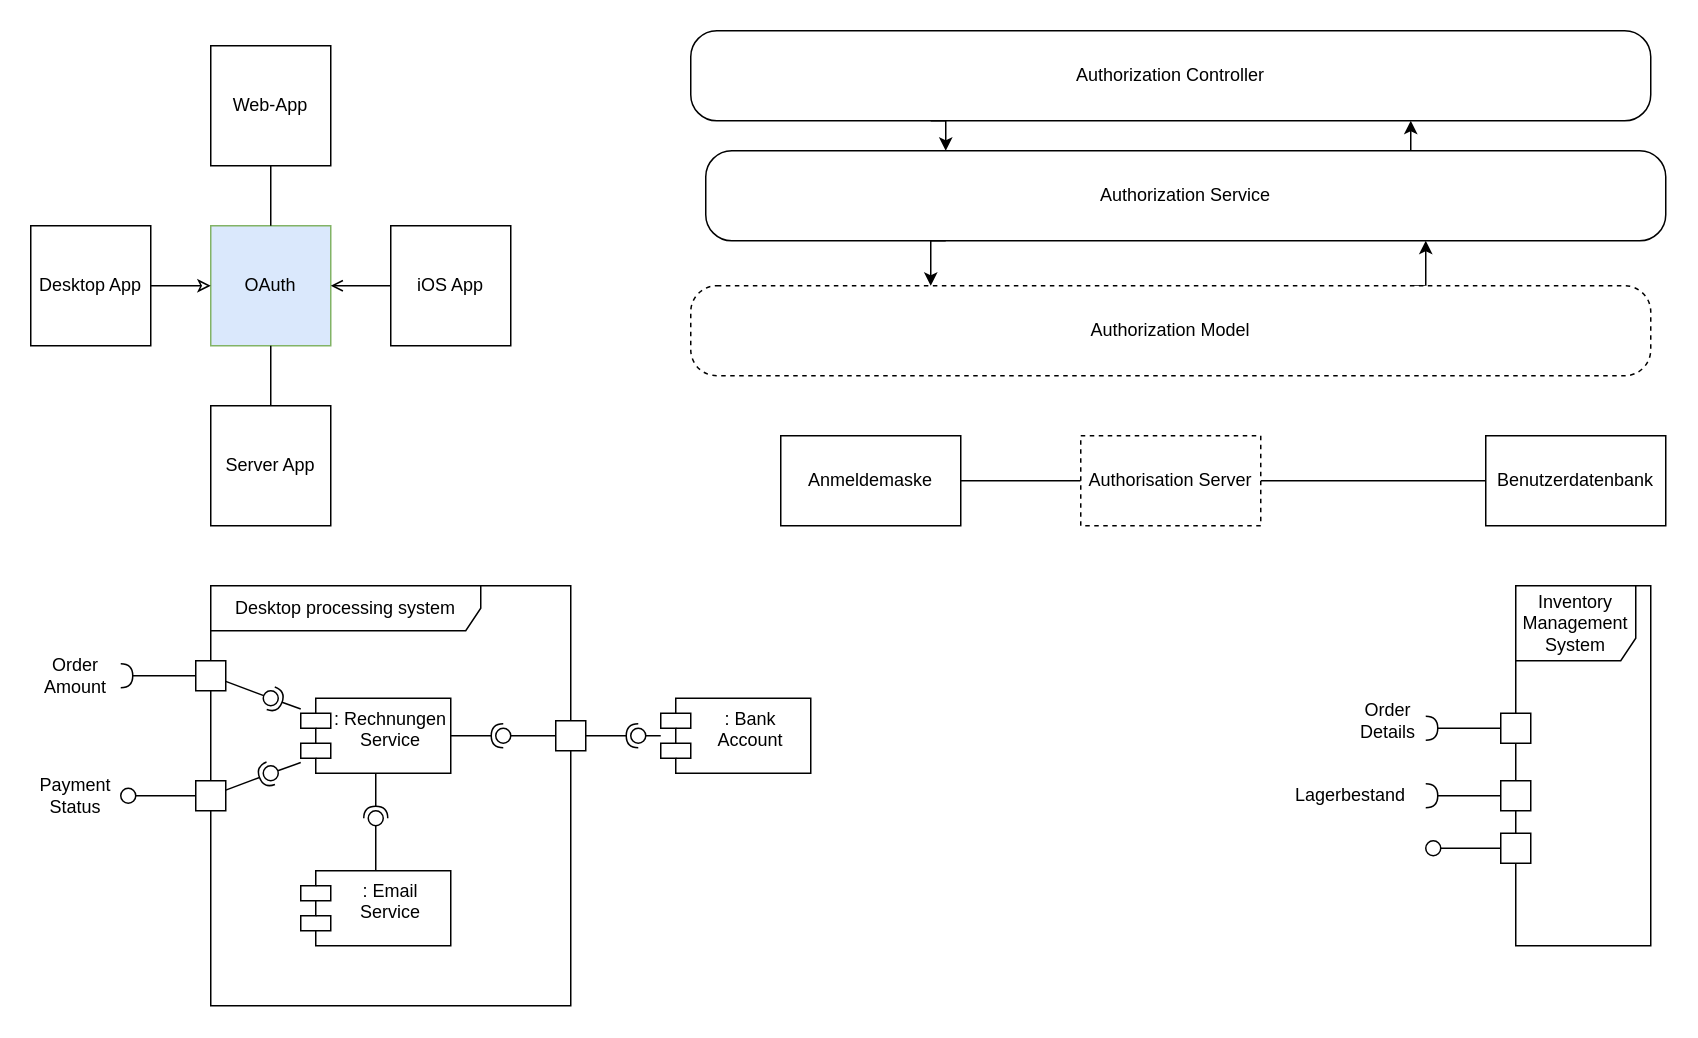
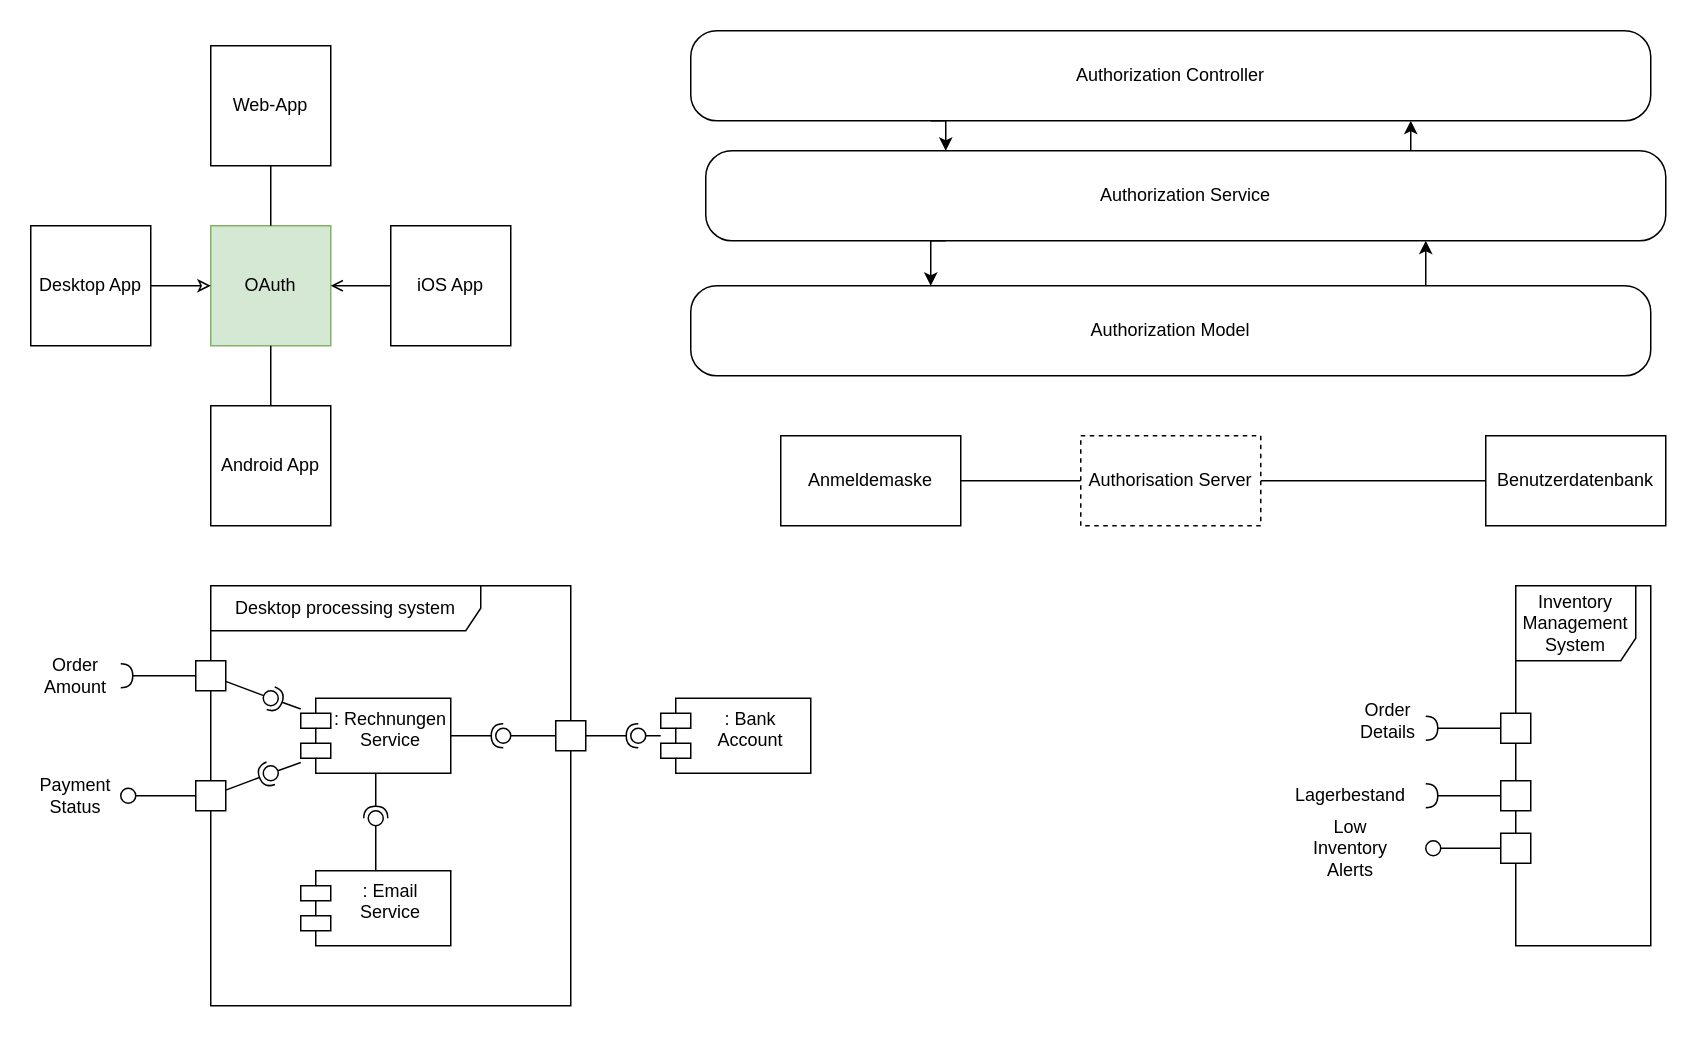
node "OAuth": fillcolor #dae8fc -> #d5e8d4
node "Authorization Model": style dashed -> solid
node "Server App": label "Server App" -> "Android App"
node "Low Inventory Alerts": added
